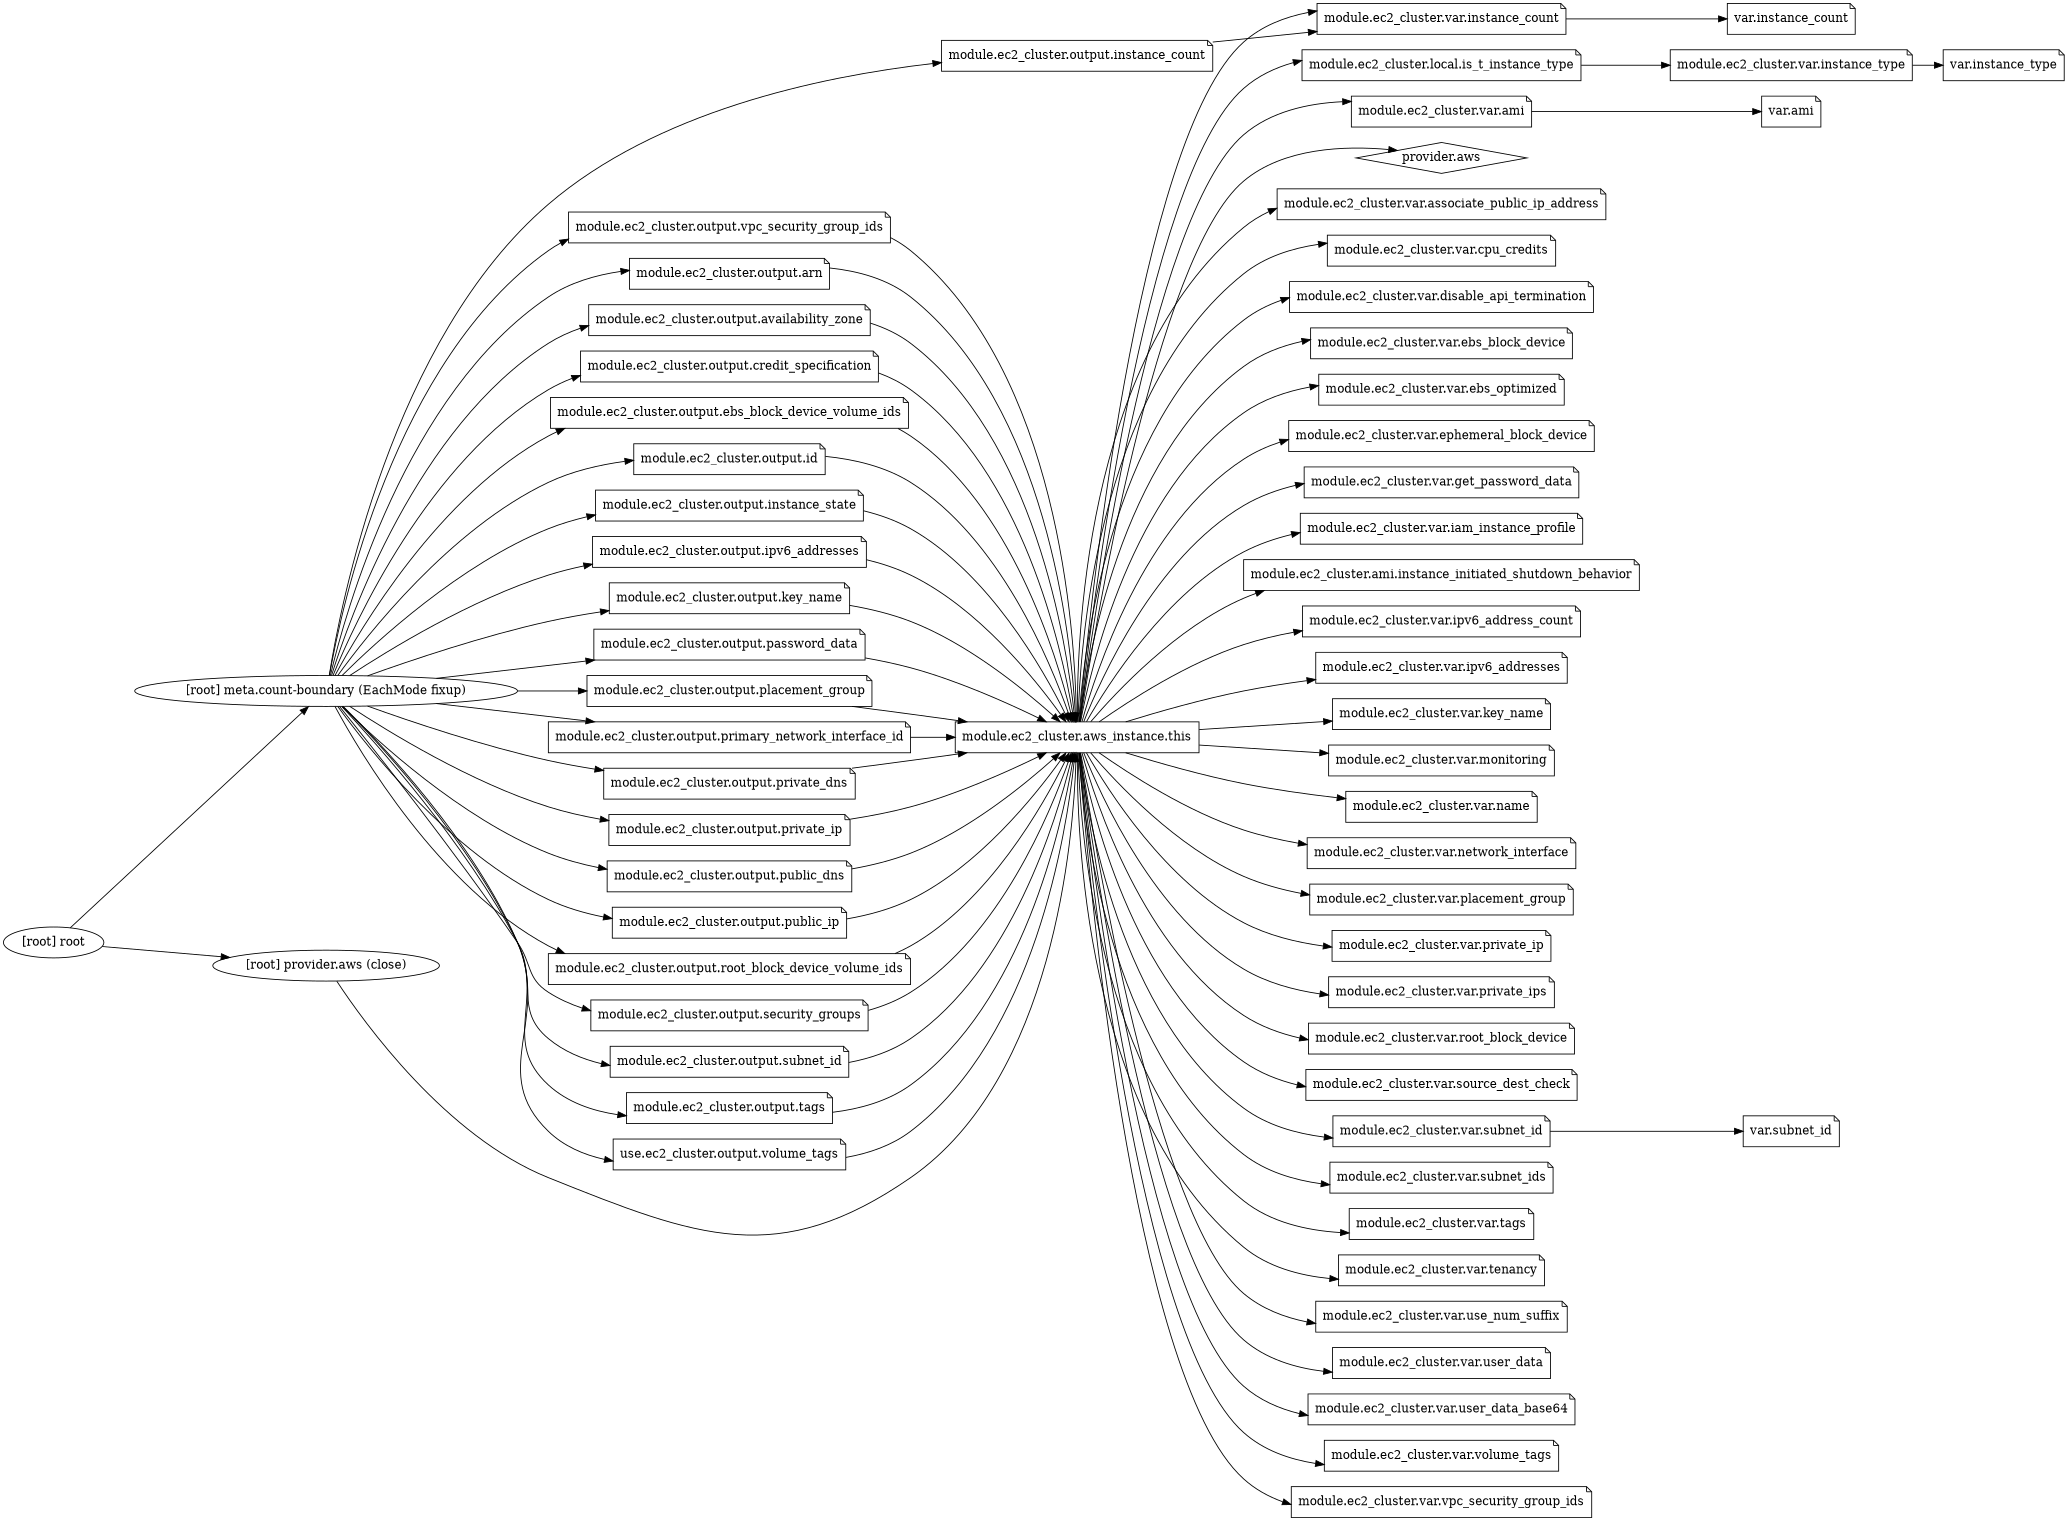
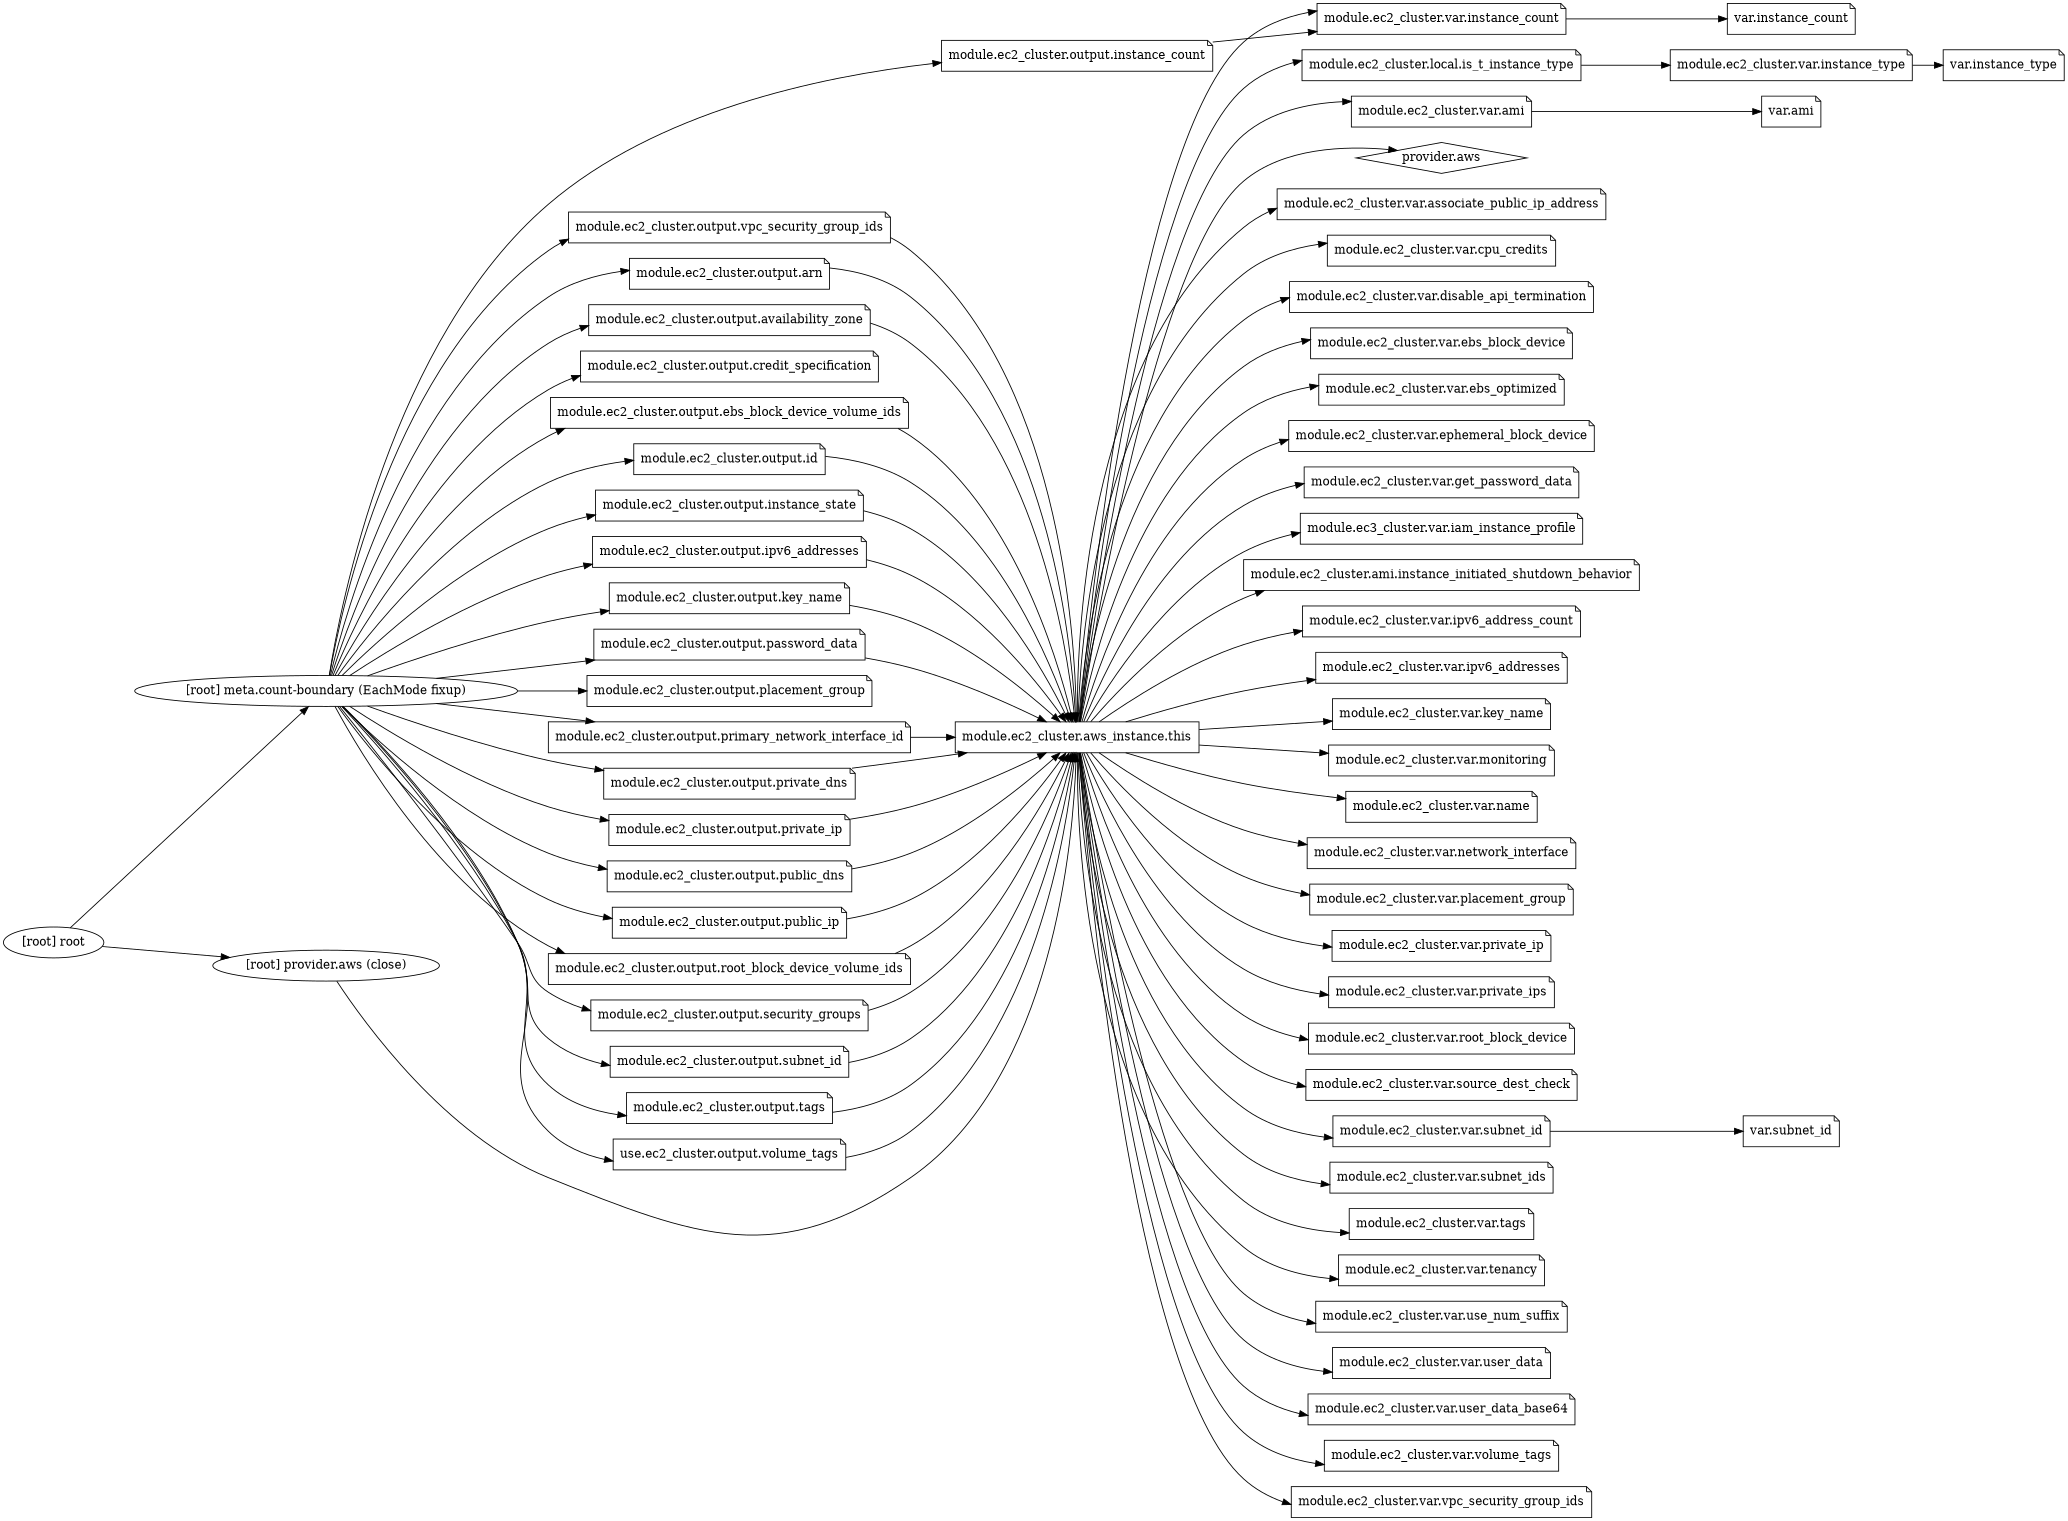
edge "module.ec2_cluster.output.credit_specification" -> "module.ec2_cluster.aws_instance.this": removed
node "module.ec2_cluster.var.iam_instance_profile": label "module.ec2_cluster.var.iam_instance_profile" -> "module.ec3_cluster.var.iam_instance_profile"
edge "module.ec2_cluster.output.placement_group" -> "module.ec2_cluster.aws_instance.this": removed
